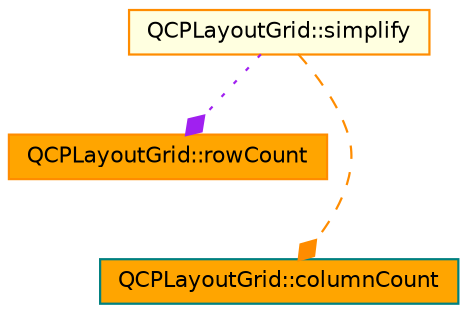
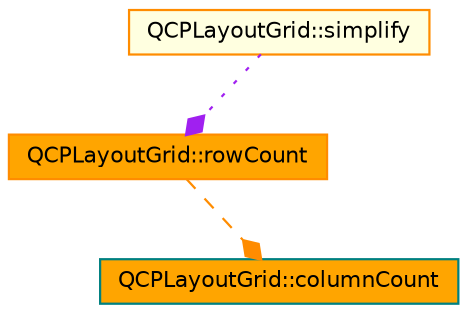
edge "QCPLayoutGrid::simplify" -> "QCPLayoutGrid::columnCount": now "QCPLayoutGrid::rowCount" -> "QCPLayoutGrid::columnCount"
